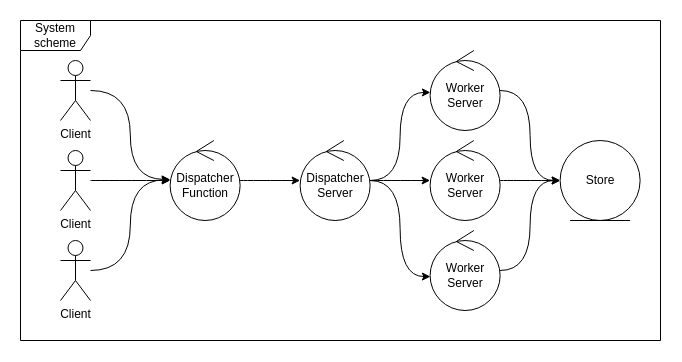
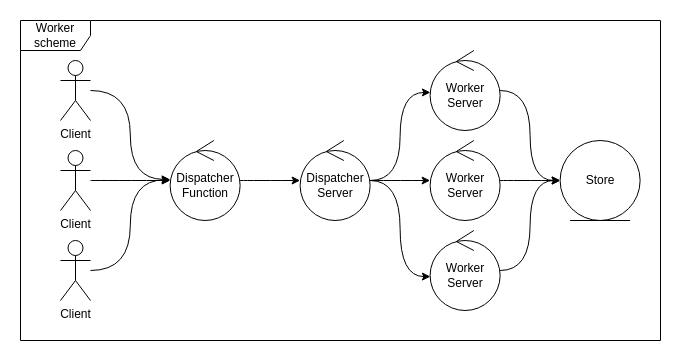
node "System scheme": label "System scheme" -> "Worker scheme"
